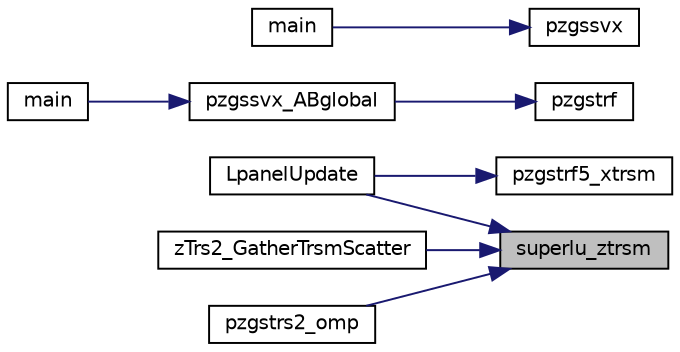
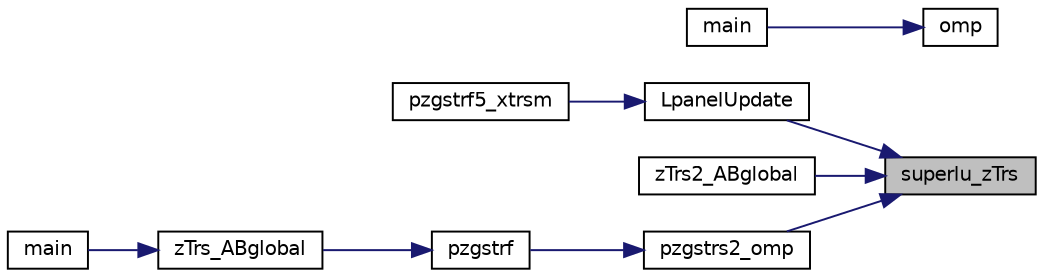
node "pzgssvx": label "pzgssvx" -> "omp"
node "pzgssvx_ABglobal": label "pzgssvx_ABglobal" -> "zTrs_ABglobal"
edge "LpanelUpdate" -> "pzgstrf5_xtrsm": reversed
node "zTrs2_GatherTrsmScatter": label "zTrs2_GatherTrsmScatter" -> "zTrs2_ABglobal"
edge "pzgstrf" -> "pzgstrs2_omp": added
node "superlu_ztrsm": label "superlu_ztrsm" -> "superlu_zTrs"
